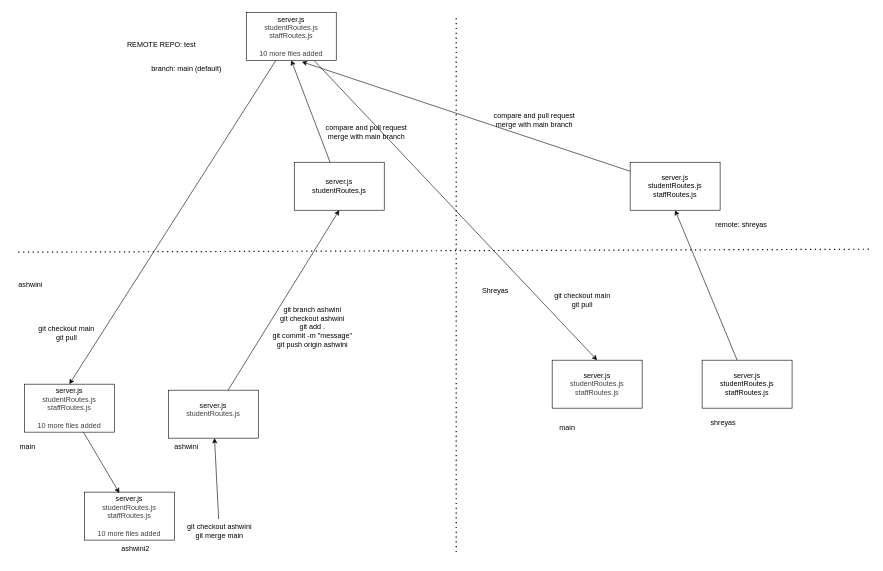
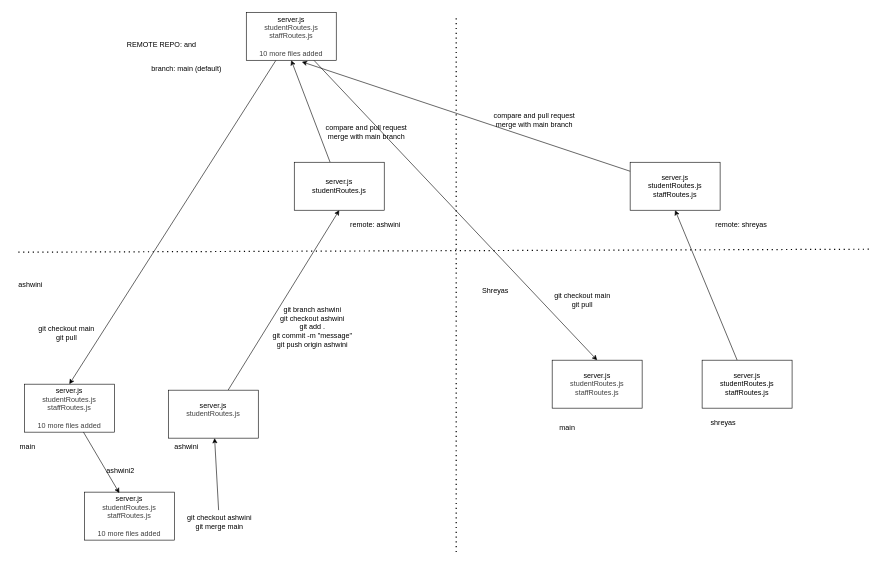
node "REMOTE REPO: test": label "REMOTE REPO: test" -> "REMOTE REPO: and"
node "remote: ashwini": added
node "git checkout ashwini git merge main": moved (219, 531) -> (219, 522)
node "ashwini2": moved (135, 549) -> (120, 471)
